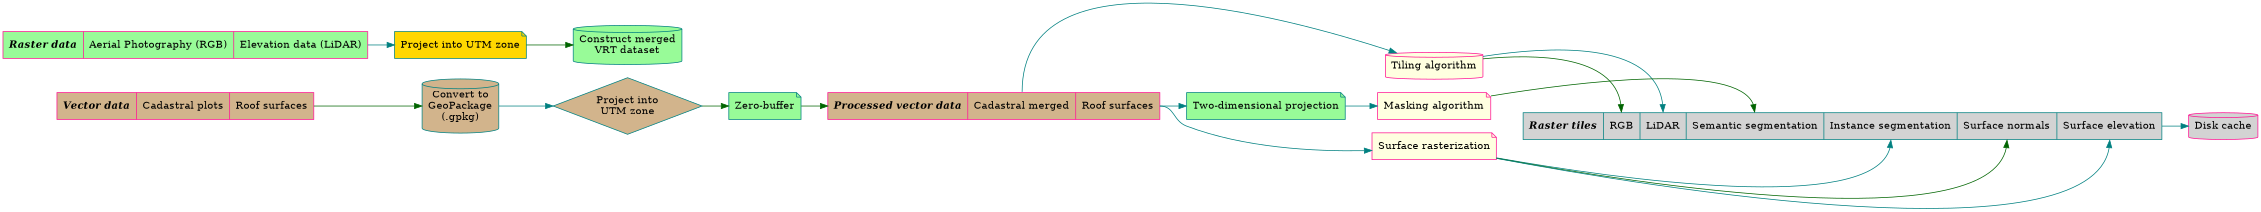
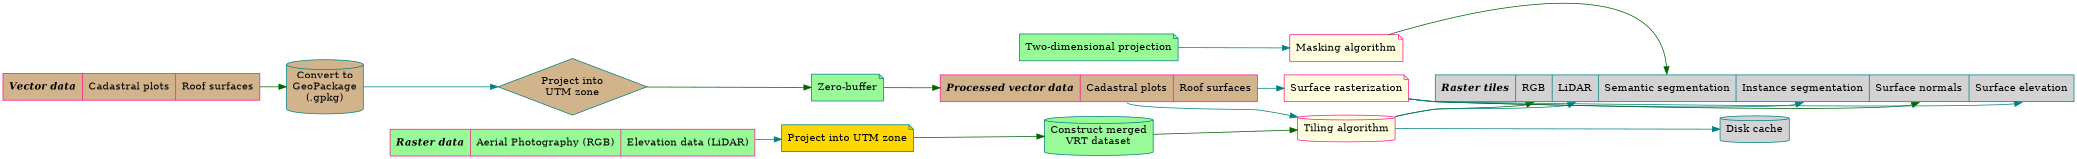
node "𝑷𝒓𝒐𝒄𝒆𝒔𝒔𝒆𝒅 𝒗𝒆𝒄𝒕𝒐𝒓 𝒅𝒂𝒕𝒂": text "Cadastral merged" -> "Cadastral plots"
edge "𝑷𝒓𝒐𝒄𝒆𝒔𝒔𝒆𝒅 𝒗𝒆𝒄𝒕𝒐𝒓 𝒅𝒂𝒕𝒂" -> "Two-dimensional projection": removed
edge "𝑹𝒂𝒔𝒕𝒆𝒓 𝒕𝒊𝒍𝒆𝒔" -> "Disk cache": now "Tiling algorithm" -> "Disk cache"
node "Disk cache": color deeppink -> teal
edge "Construct merged VRT dataset" -> "Tiling algorithm": added
